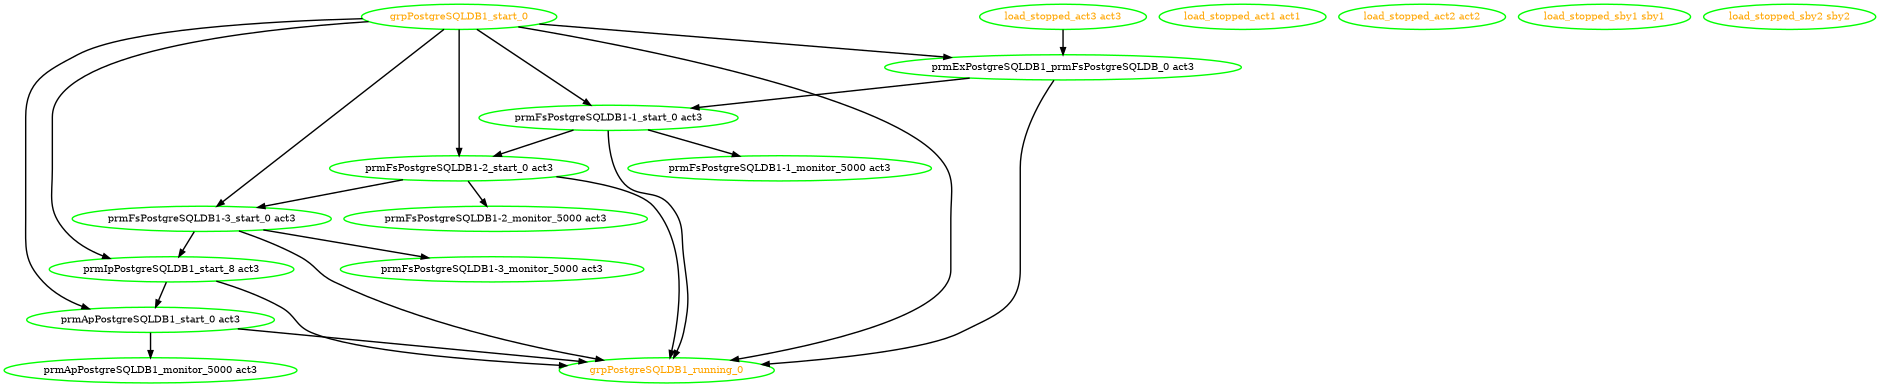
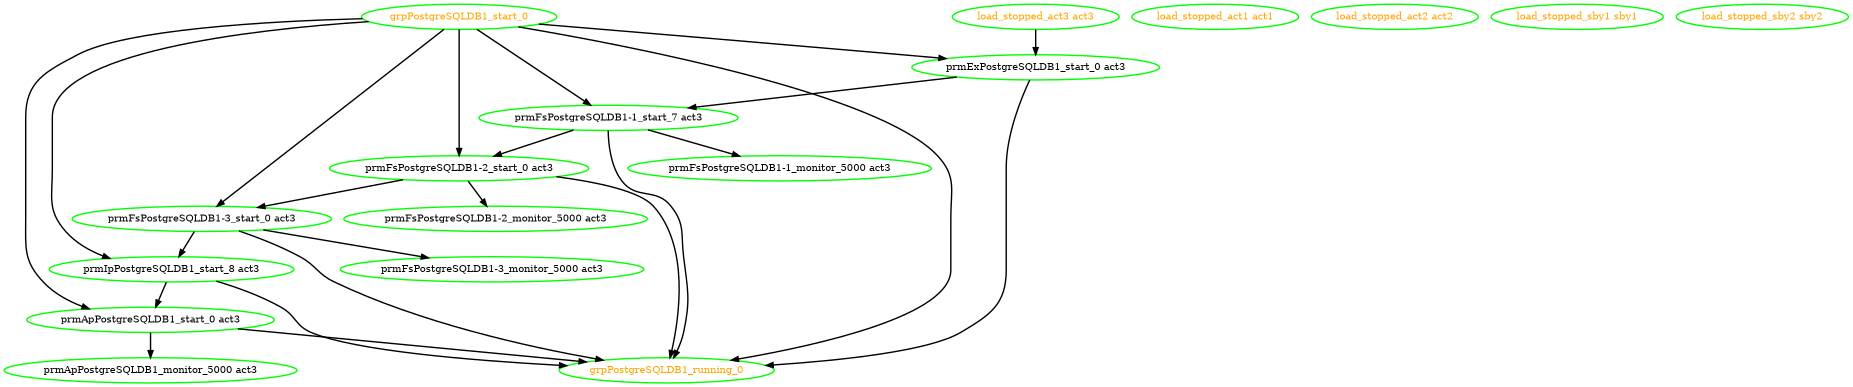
node "prmExPostgreSQLDB1_prmFsPostgreSQLDB_0 act3": label "prmExPostgreSQLDB1_prmFsPostgreSQLDB_0 act3" -> "prmExPostgreSQLDB1_start_0 act3"
node "prmFsPostgreSQLDB1-1_start_0 act3": label "prmFsPostgreSQLDB1-1_start_0 act3" -> "prmFsPostgreSQLDB1-1_start_7 act3"
